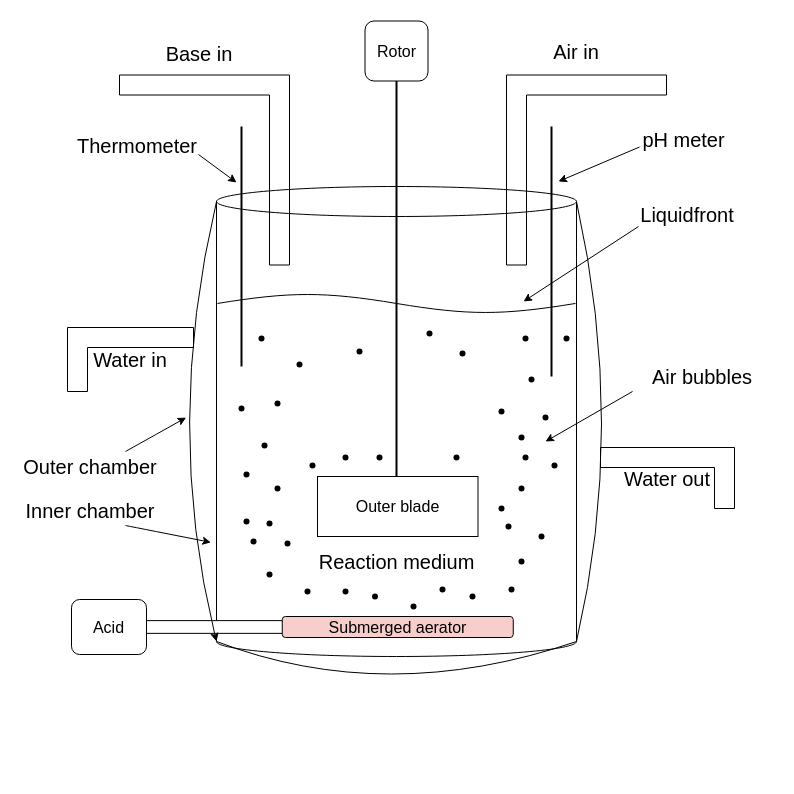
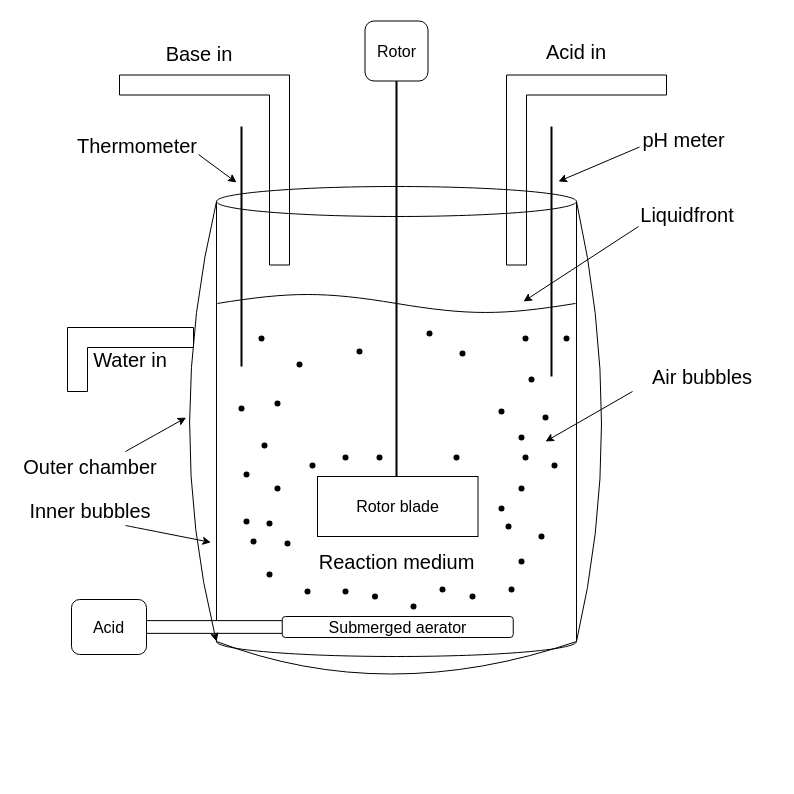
node "Air in": label "Air in" -> "Acid in"
node "Water out": removed
node "Outer blade": label "Outer blade" -> "Rotor blade"
node "Inner chamber": label "Inner chamber" -> "Inner bubbles"
node "Submerged aerator": fillcolor #f8cecc -> #ffffff
